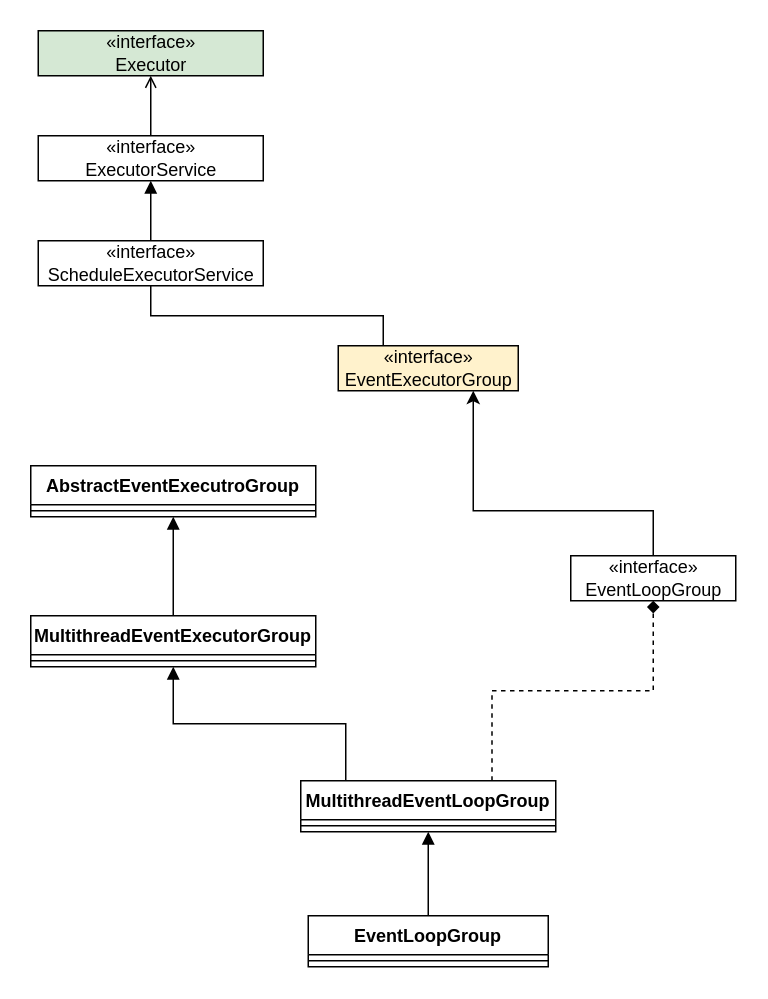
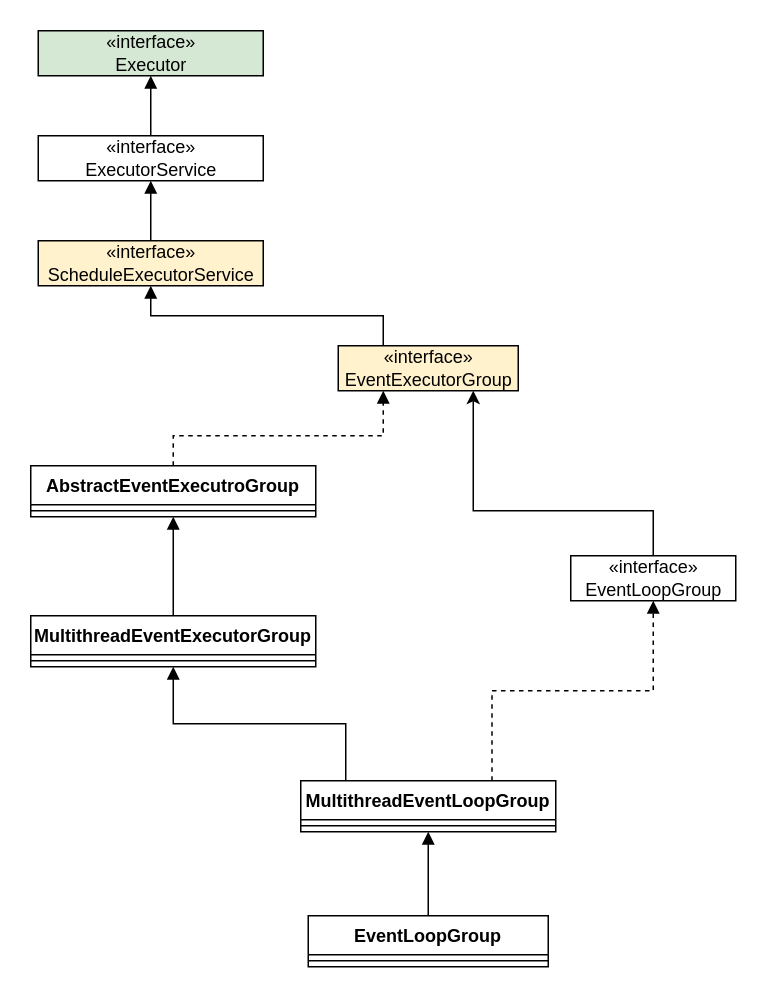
edge "«interface» ExecutorService" -> "«interface» Executor": arrowhead open -> block
node "«interface» ScheduleExecutorService": fillcolor #ffffff -> #fff2cc
edge "«interface» ScheduleExecutorService" -- "«interface» EventExecutorGroup": arrowhead none -> block
edge "AbstractEventExecutroGroup" -> "«interface» EventExecutorGroup": added
edge "MultithreadEventLoopGroup" -> "«interface» EventLoopGroup": arrowhead diamond -> block
